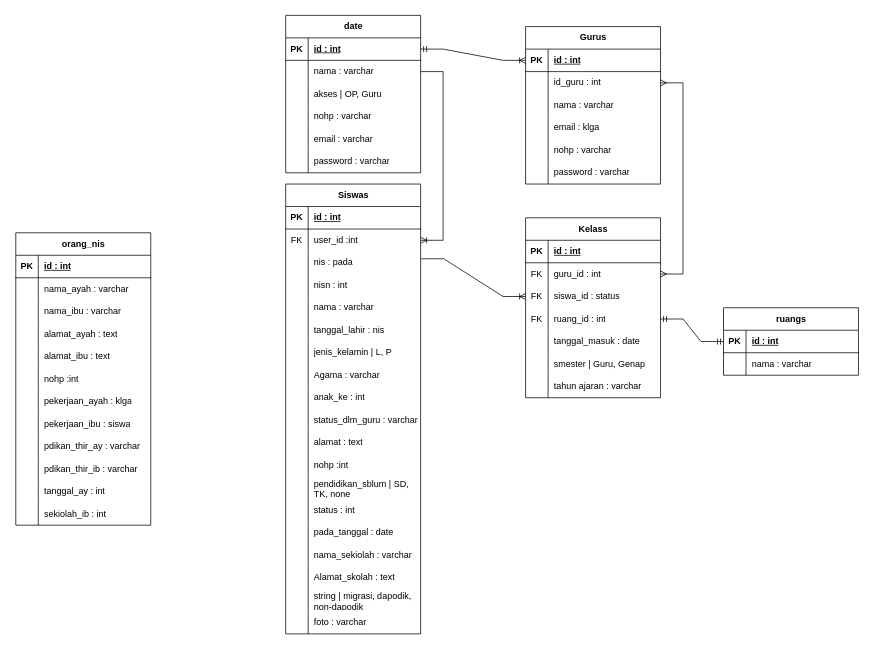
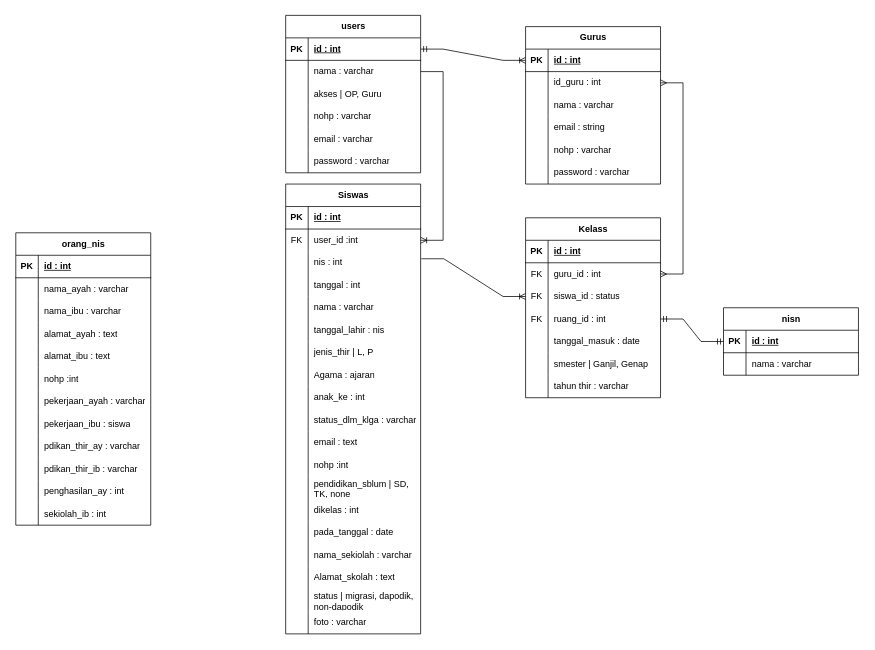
node "date": label "date" -> "users"
node "email : klga": label "email : klga" -> "email : string"
node "nis : pada": label "nis : pada" -> "nis : int"
node "nisn : int": label "nisn : int" -> "tanggal : int"
node "ruangs": label "ruangs" -> "nisn"
node "jenis_kelamin | L, P": label "jenis_kelamin | L, P" -> "jenis_thir | L, P"
node "smester | Guru, Genap": label "smester | Guru, Genap" -> "smester | Ganjil, Genap"
node "Agama : varchar": label "Agama : varchar" -> "Agama : ajaran"
node "tahun ajaran : varchar": label "tahun ajaran : varchar" -> "tahun thir : varchar"
node "pekerjaan_ayah : klga": label "pekerjaan_ayah : klga" -> "pekerjaan_ayah : varchar"
node "status_dlm_guru : varchar": label "status_dlm_guru : varchar" -> "status_dlm_klga : varchar"
node "alamat : text": label "alamat : text" -> "email : text"
node "tanggal_ay : int": label "tanggal_ay : int" -> "penghasilan_ay : int"
node "status : int": label "status : int" -> "dikelas : int"
node "string | migrasi, dapodik, non-dapodik": label "string | migrasi, dapodik, non-dapodik" -> "status | migrasi, dapodik, non-dapodik"
